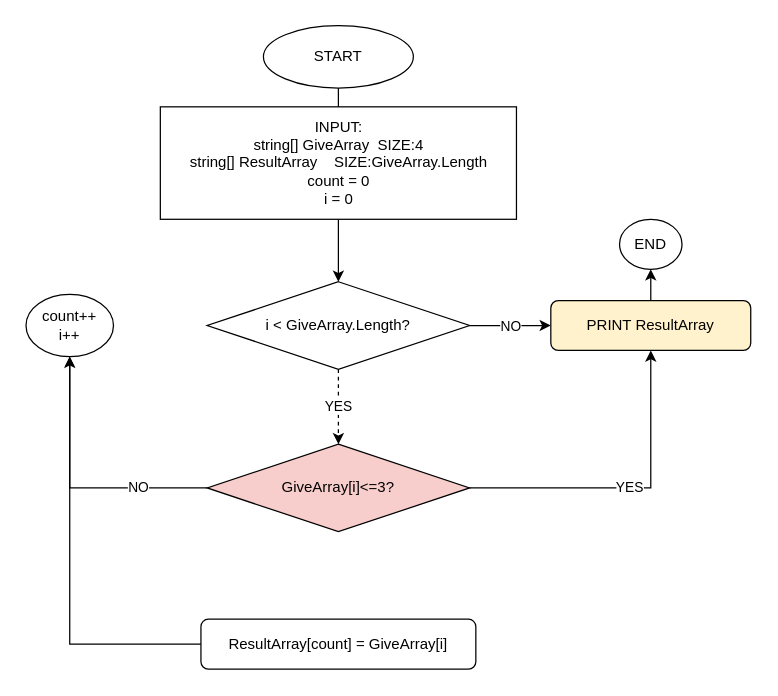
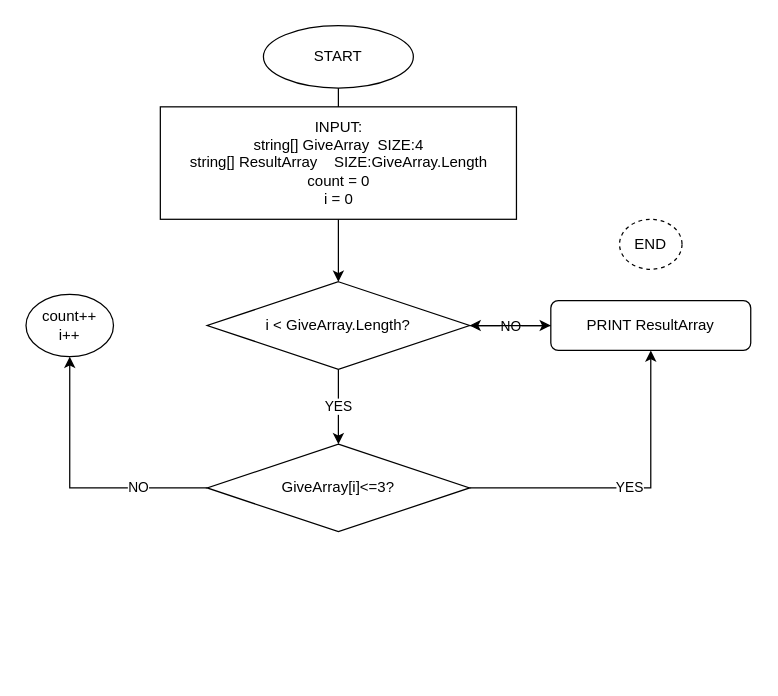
node "END": style solid -> dashed
edge "PRINT ResultArray" -> "END": now "PRINT ResultArray" -> "i < GiveArray.Length?"
node "PRINT ResultArray": fillcolor #fff2cc -> #ffffff
edge "i < GiveArray.Length?" -> "GiveArray[i]<=3?": style dashed -> solid
edge "GiveArray[i]<=3?" -> "count++ i++": arrowhead open -> classic
node "GiveArray[i]<=3?": fillcolor #f8cecc -> #ffffff
edge "ResultArray[count] = GiveArray[i]" -> "count++ i++": removed
node "ResultArray[count] = GiveArray[i]": removed
